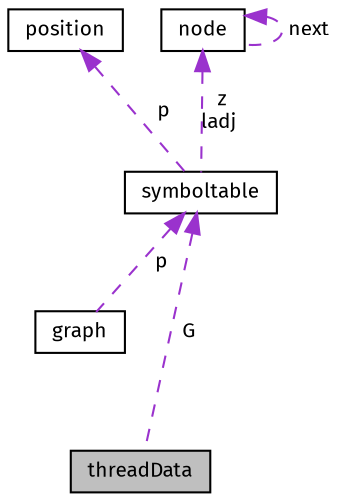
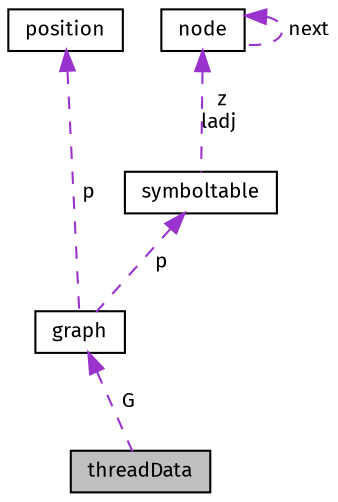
edge "symboltable" -> "position": now "graph" -> "position"
edge "threadData" -> "symboltable": now "threadData" -> "graph"
